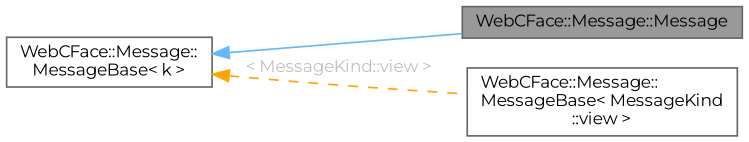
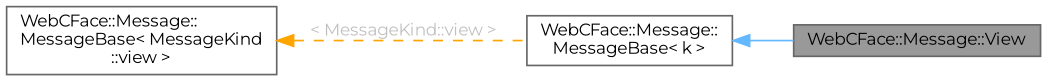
node "WebCFace::Message::Message": label "WebCFace::Message::Message" -> "WebCFace::Message::View"
edge "WebCFace::Message:: MessageBase< MessageKind ::view >" -> "WebCFace::Message:: MessageBase< k >": reversed
